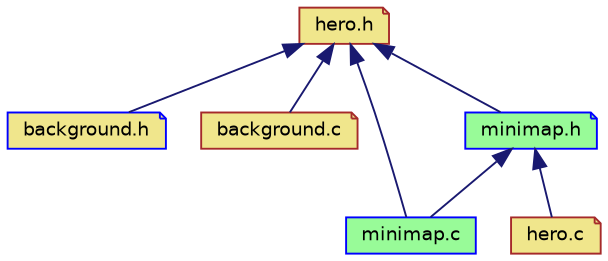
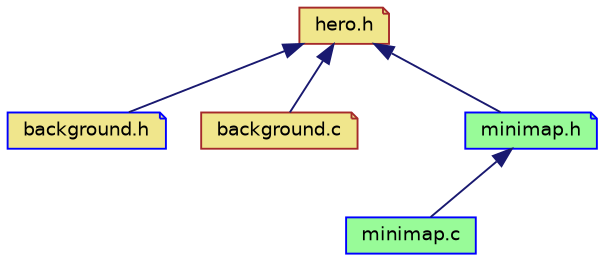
edge "minimap.c" -> "hero.h": removed
node "hero.c": removed
